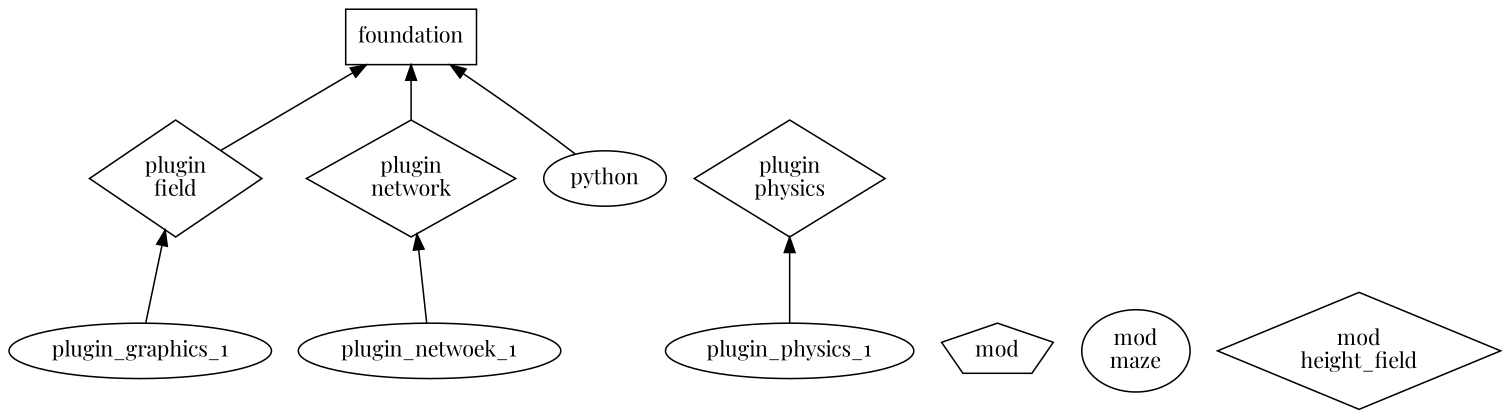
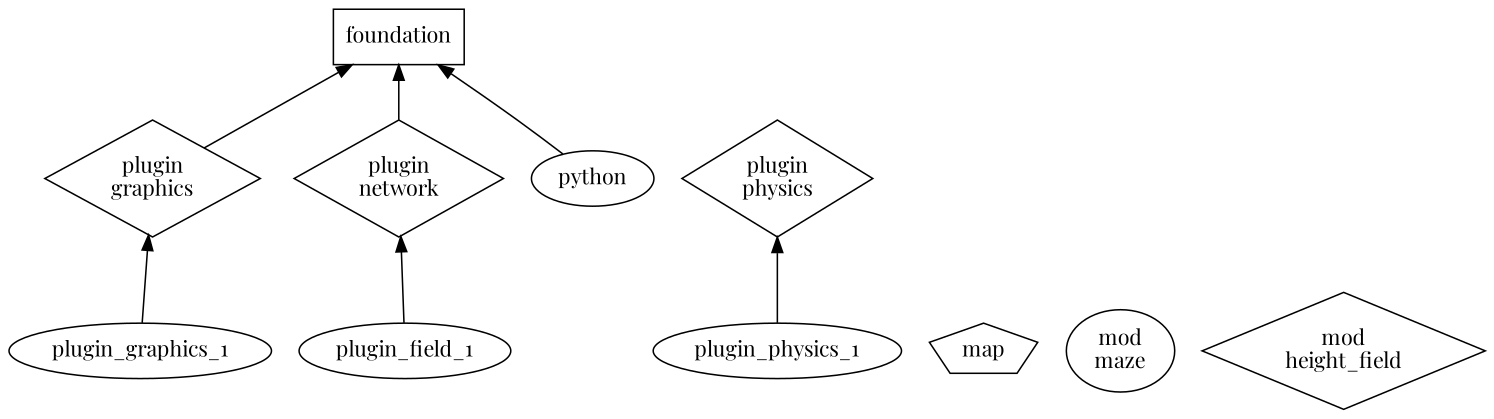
node "plugin field": label "plugin field" -> "plugin graphics"
node "plugin_netwoek_1": label "plugin_netwoek_1" -> "plugin_field_1"
node "mod": label "mod" -> "map"
